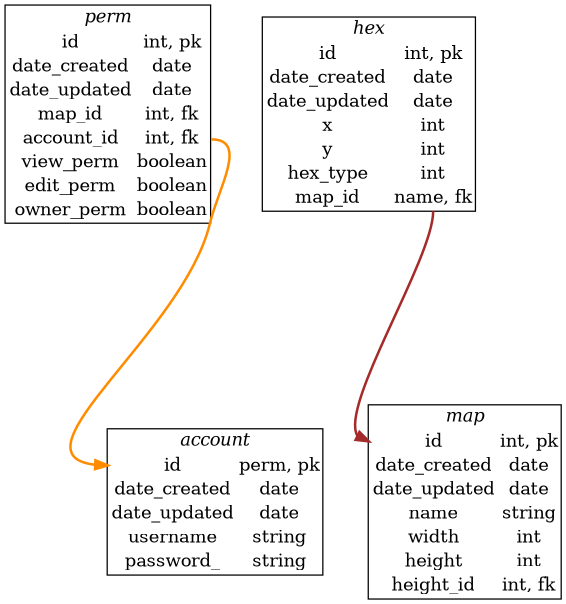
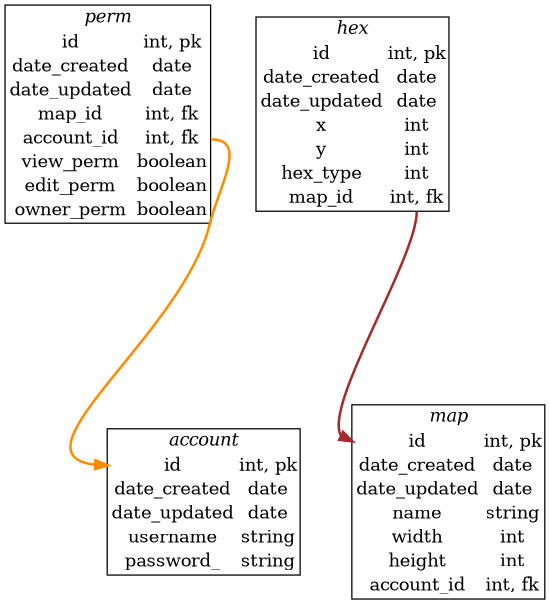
node "hex": text "name, fk" -> "int, fk"
node "account": text "perm, pk" -> "int, pk"
node "map": text "height_id" -> "account_id"
